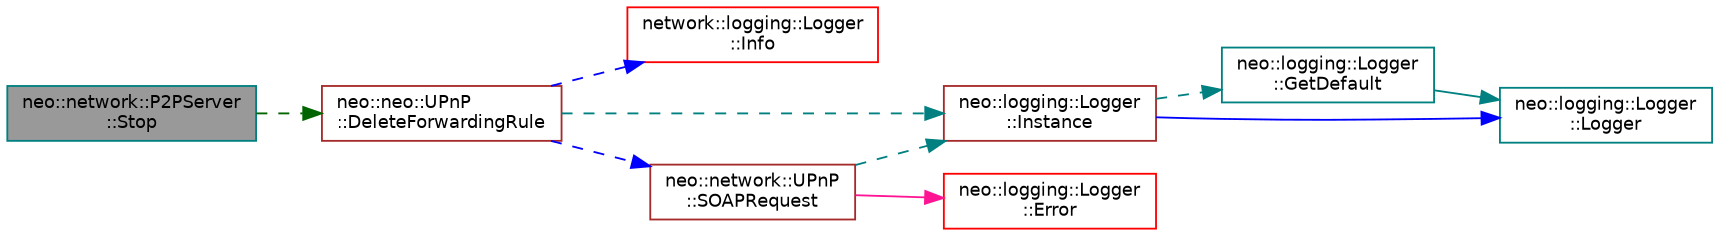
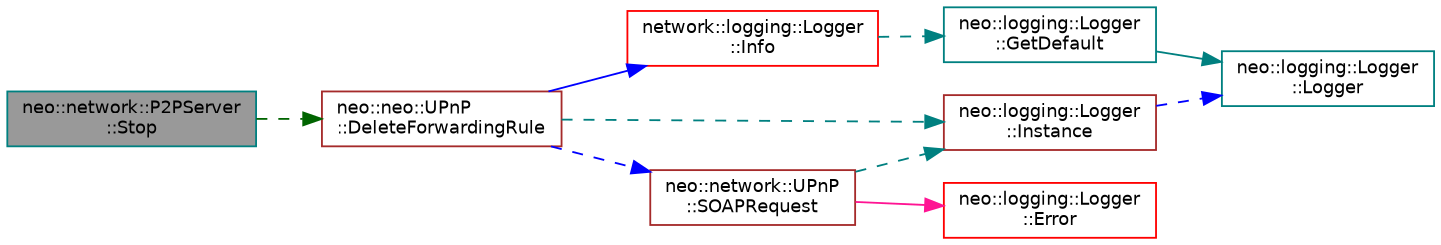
edge "neo::neo::UPnP ::DeleteForwardingRule" -> "network::logging::Logger ::Info": style dashed -> solid
edge "neo::logging::Logger ::Instance" -> "neo::logging::Logger ::GetDefault": now "network::logging::Logger ::Info" -> "neo::logging::Logger ::GetDefault"
edge "neo::logging::Logger ::Instance" -> "neo::logging::Logger ::Logger": style solid -> dashed
